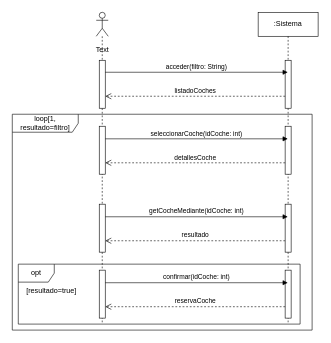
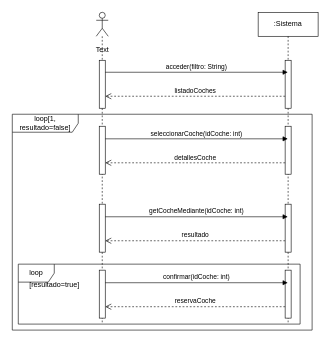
node "loop[1, resultado=filtro]": label "loop[1, resultado=filtro]" -> "loop[1, resultado=false]"
node "opt": label "opt" -> "loop"
node "[resultado=true]": moved (51, 291) -> (54, 285)
